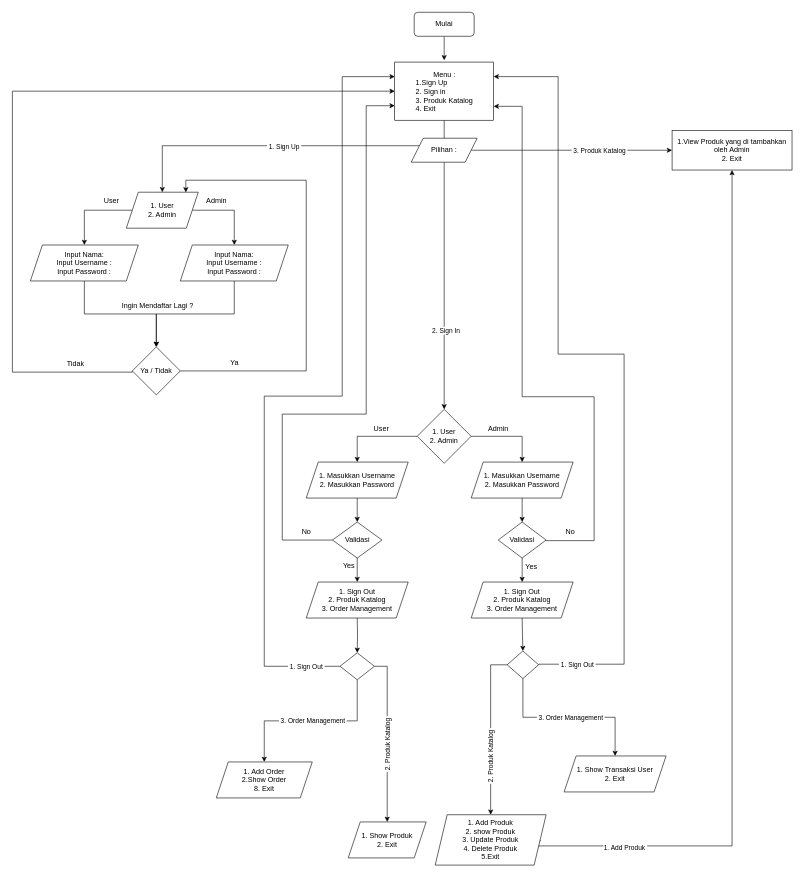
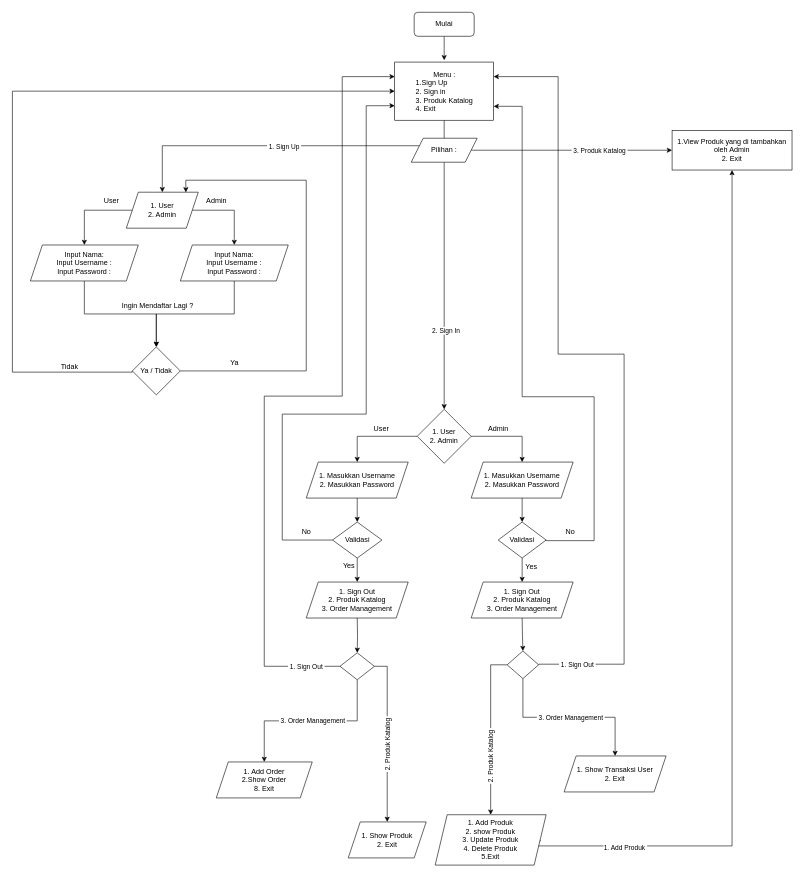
node "Tidak": moved (75, 364) -> (69, 367)
